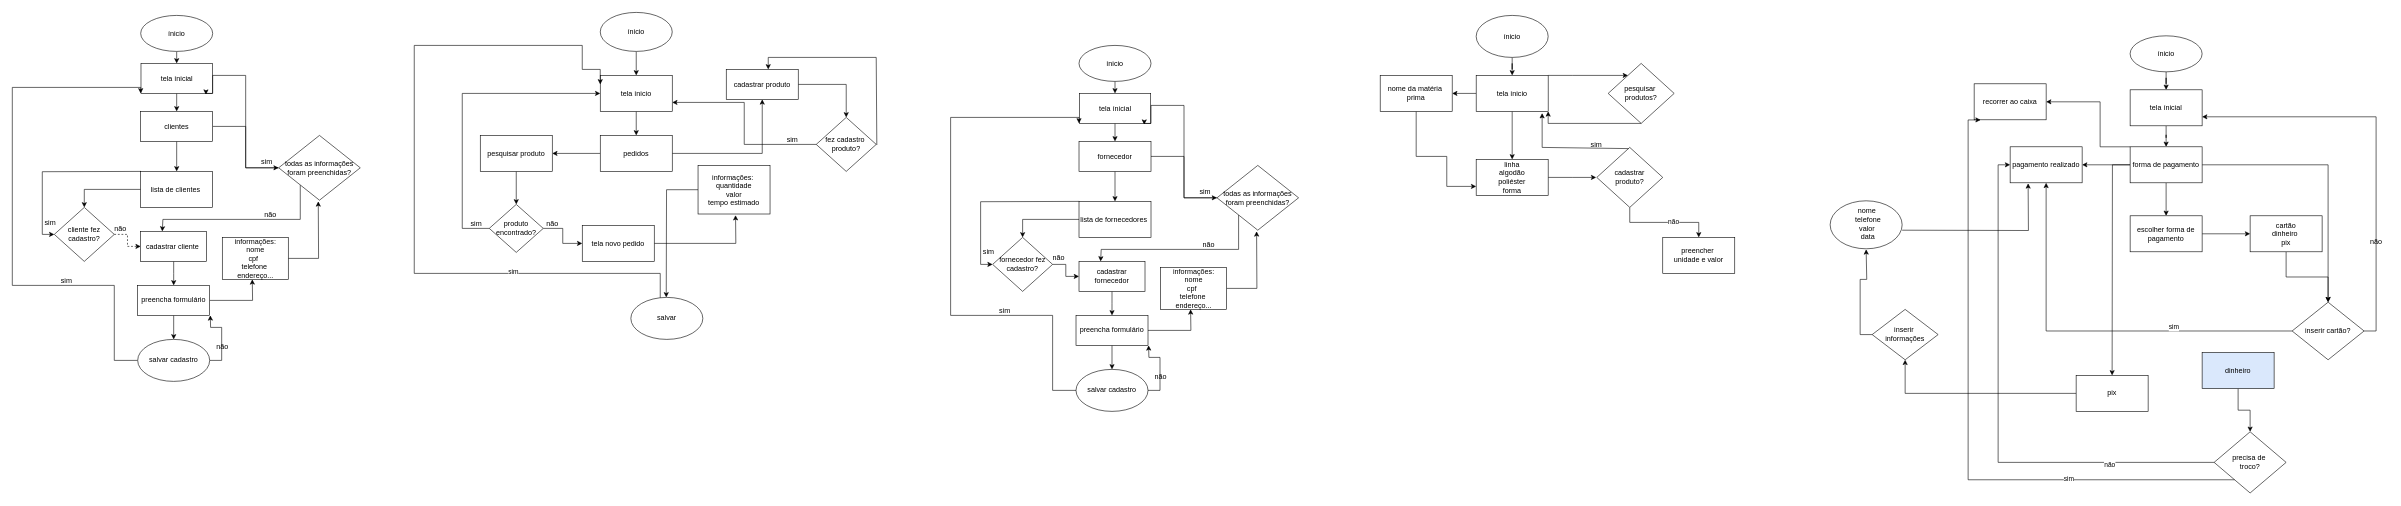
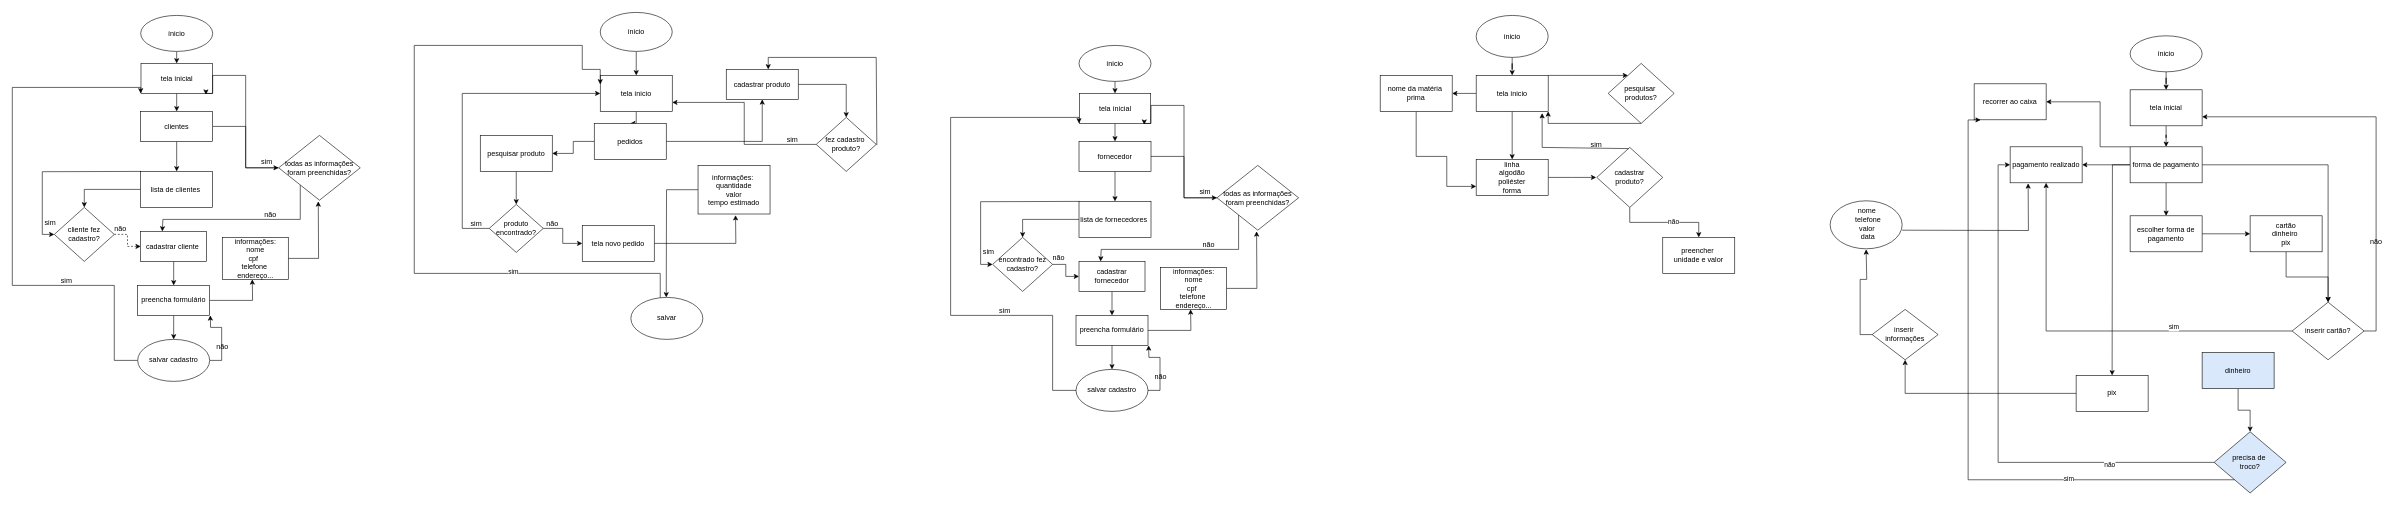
node "pedidos": moved (636, 153) -> (630, 141)
node "fornecedor fez cadastro?": label "fornecedor fez cadastro?" -> "encontrado fez cadastro?"
node "precisa de troco?": fillcolor #ffffff -> #dae8fc
